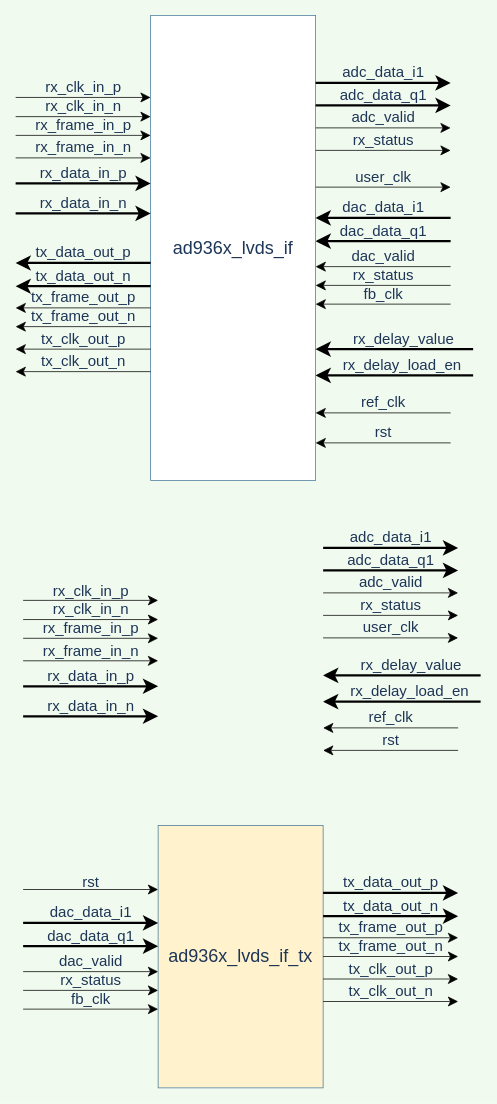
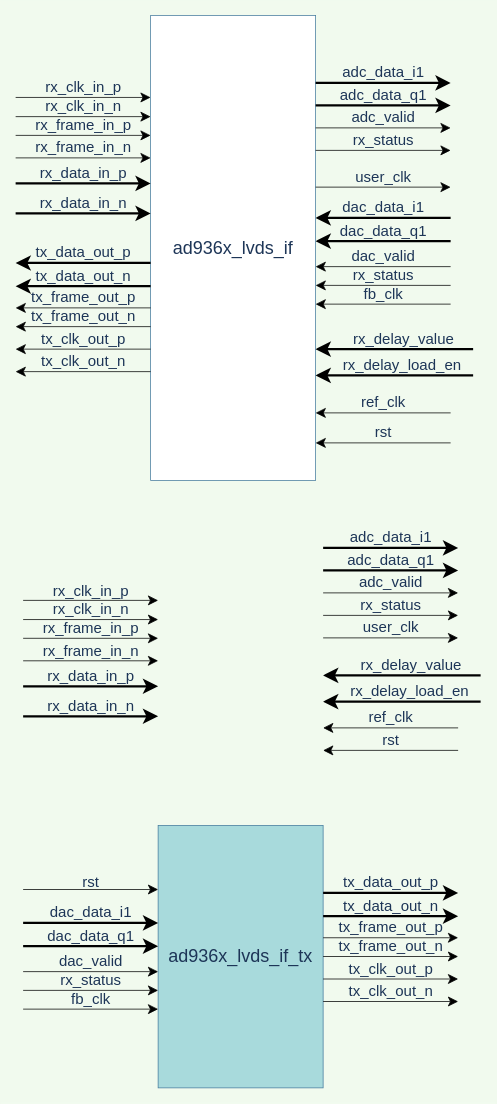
node "ad936x_lvds_if_tx": fillcolor #fff2cc -> #a8dadc
